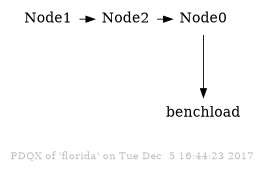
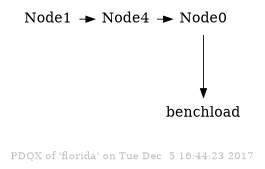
node "Node2": label "Node2" -> "Node4"
